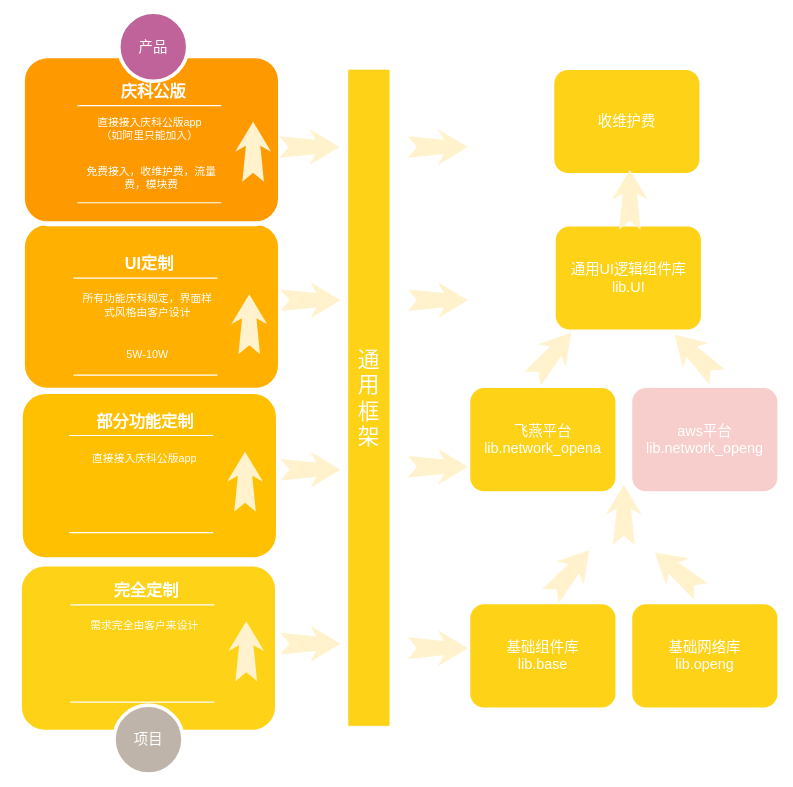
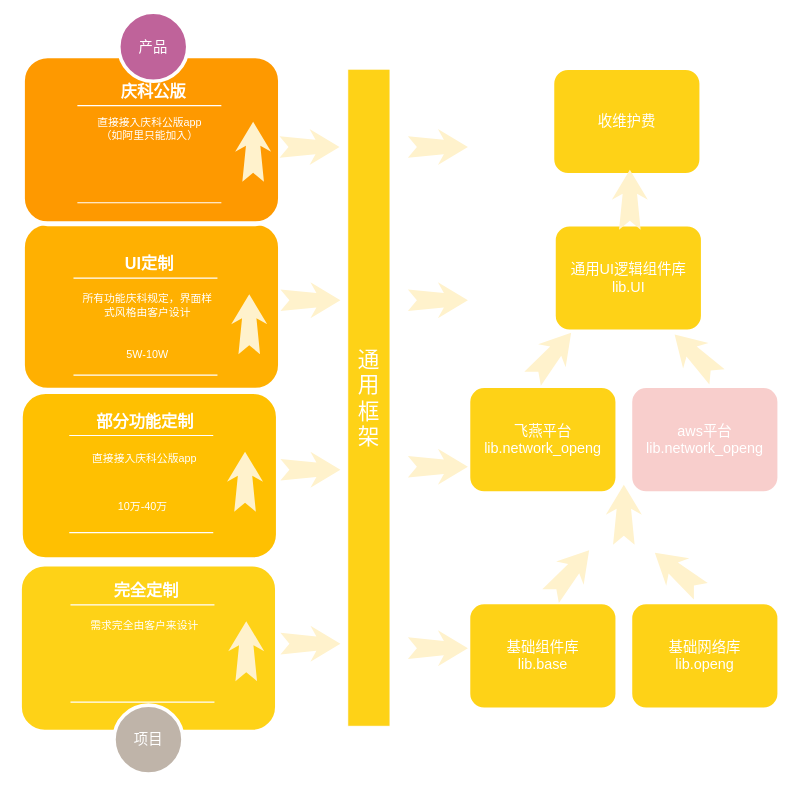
node "免费接入，收维护费，流量费，模块费": removed
node "飞燕平台 lib.network_opena": label "飞燕平台 lib.network_opena" -> "飞燕平台 lib.network_openg"
node "10万-40万": added
